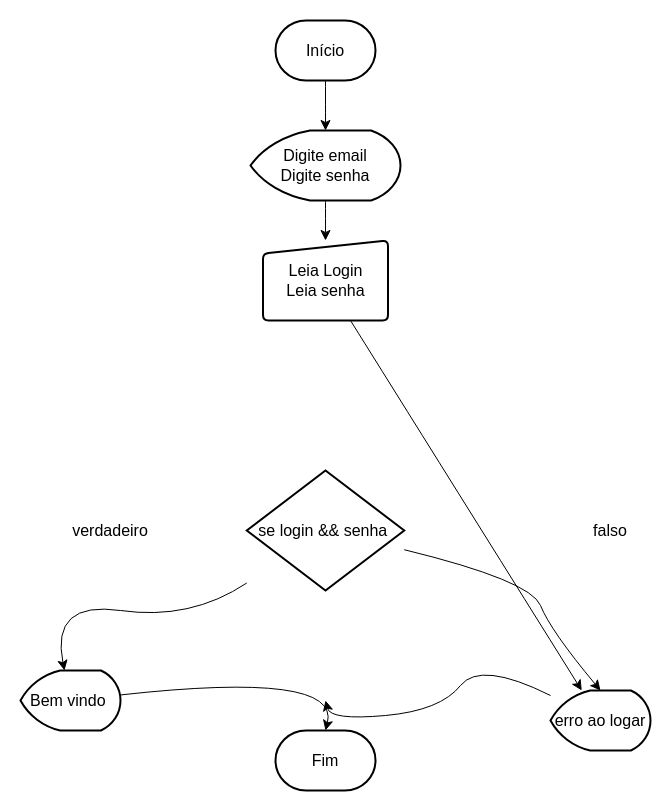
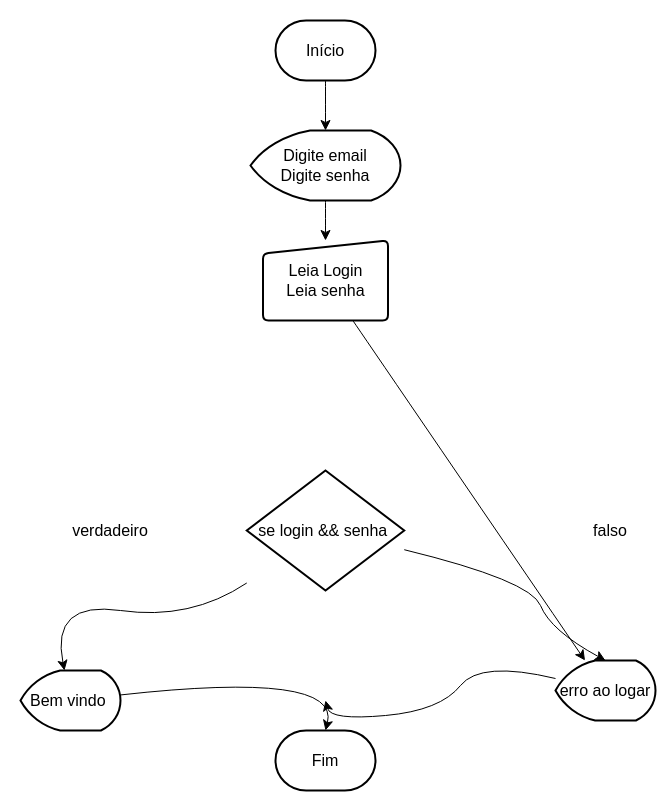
node "erro ao logar": moved (601, 721) -> (606, 691)
